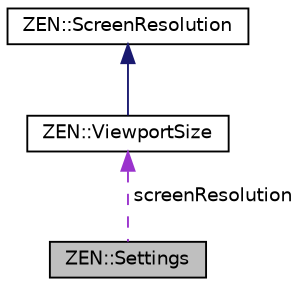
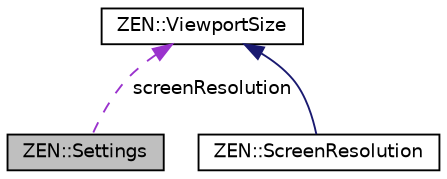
edge "ZEN::ViewportSize" -> "ZEN::ScreenResolution": reversed
